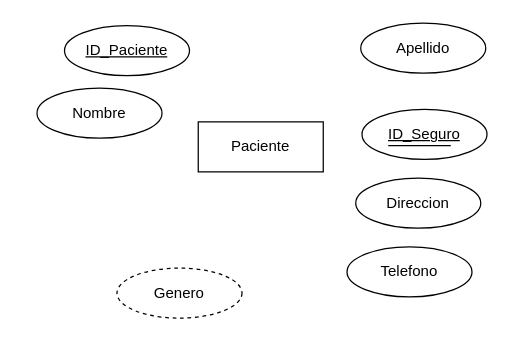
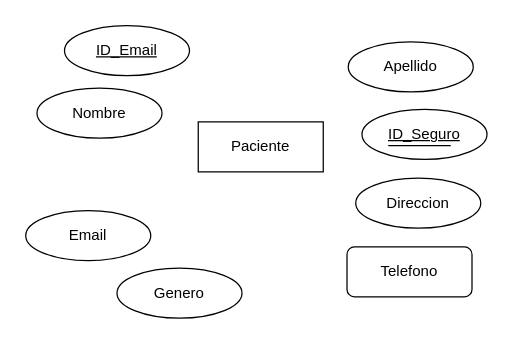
node "Apellido": moved (423, 48) -> (411, 67)
node "ID_Paciente": label "ID_Paciente" -> "ID_Email"
node "Email": added
node "Telefono": shape ellipse -> rounded rectangle
node "Genero": style dashed -> solid
